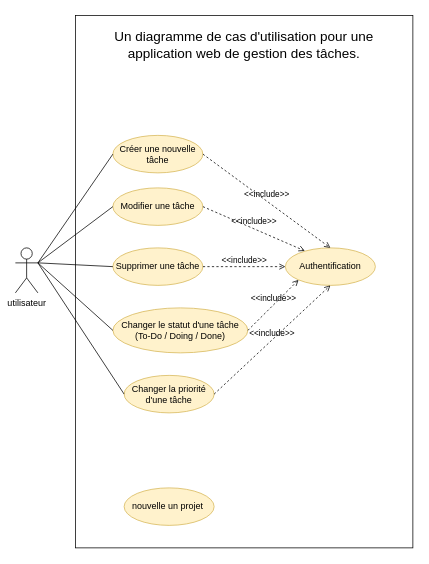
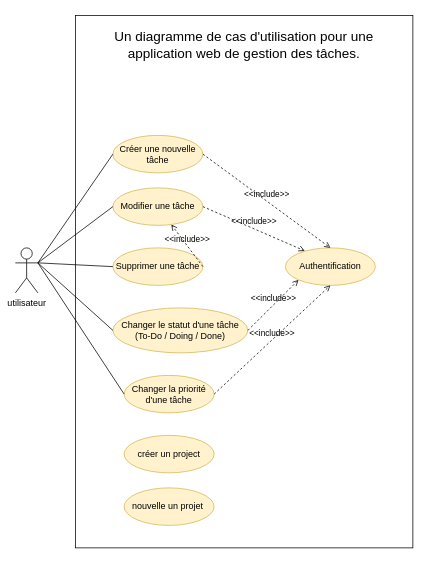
edge "Supprimer une tâche" -> "Authentification": now "Supprimer une tâche" -> "Modifier une tâche"
node "créer un project": added
